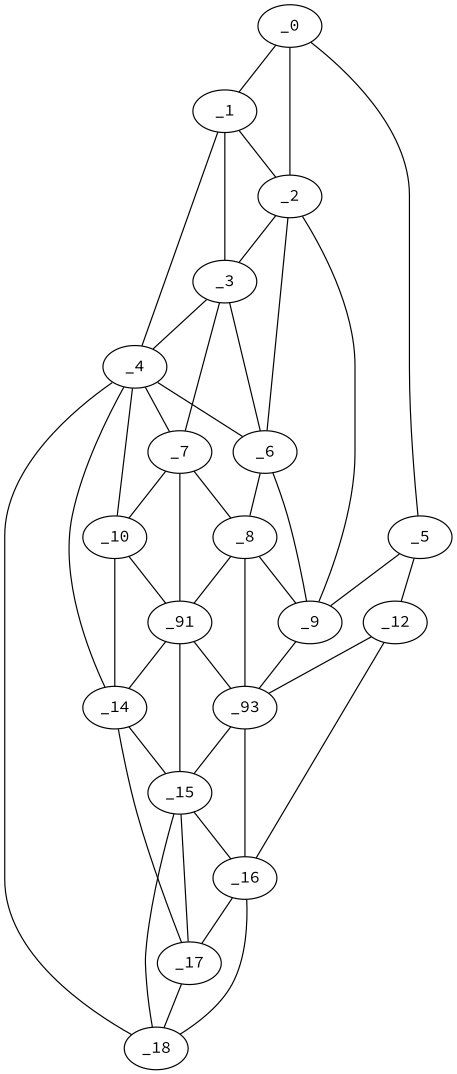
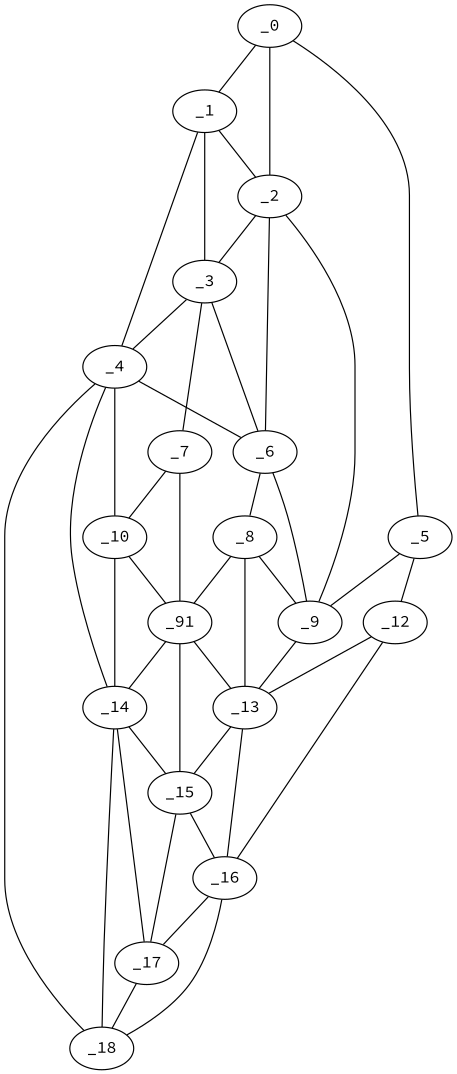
edge "_4" -- "_7": removed
edge "_7" -- "_8": removed
node "_93": label "_93" -> "_13"
edge "_15" -- "_18": now "_14" -- "_18"
